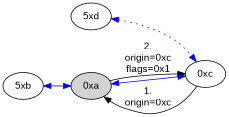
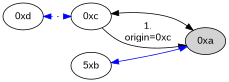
node "5xd": label "5xd" -> "0xd"
edge "0xa" -> "0xc": removed, label "2. origin=0xc flags=0x1"
edge "0xc" -- "0xa": color blue -> black
